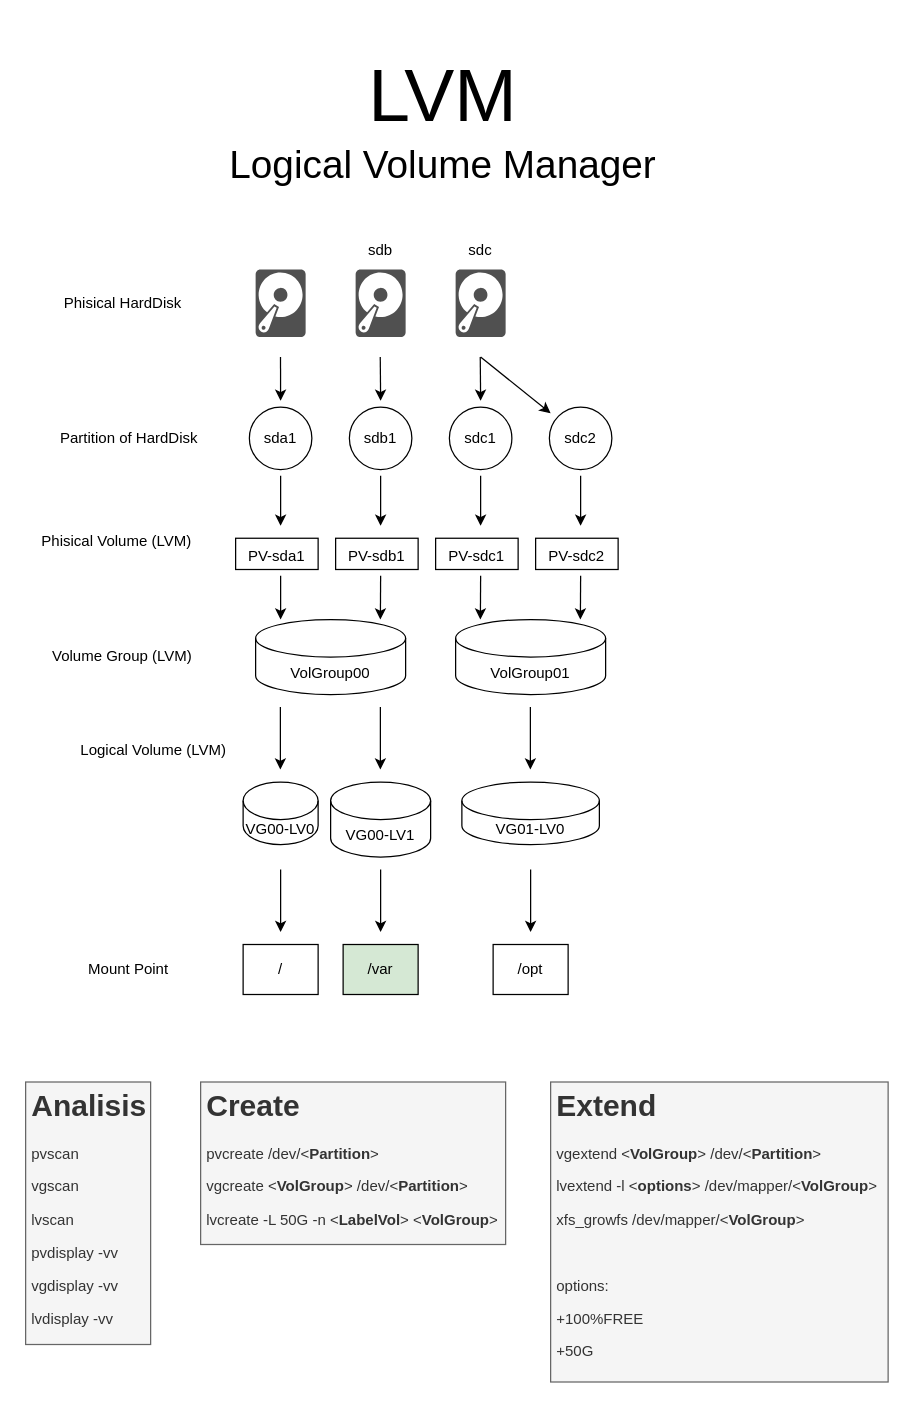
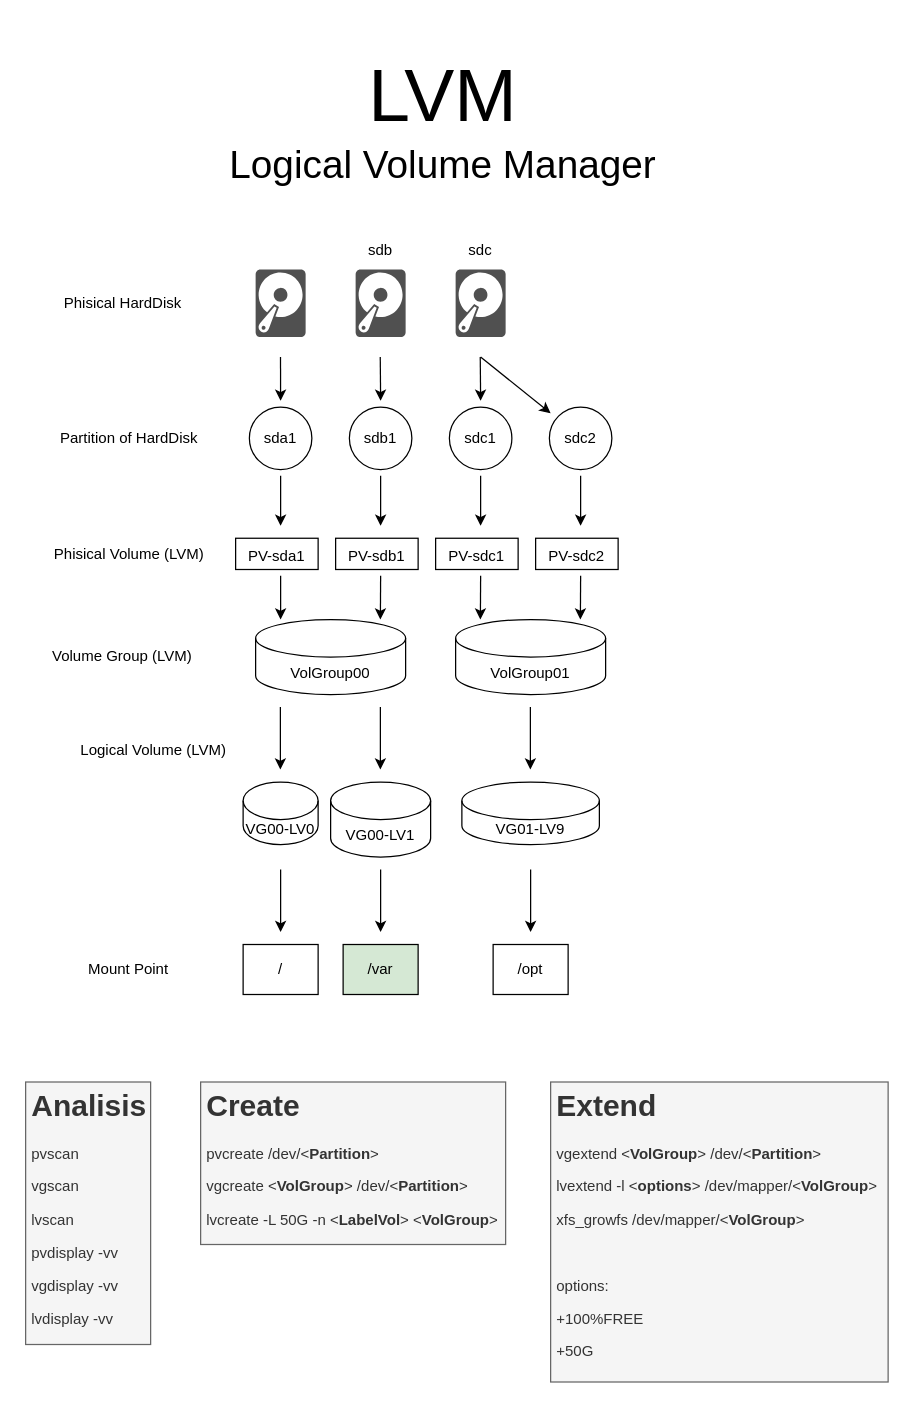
node "Phisical Volume (LVM)": moved (116, 541) -> (129, 554)
node "VG01-LV0": label "VG01-LV0" -> "VG01-LV9"
